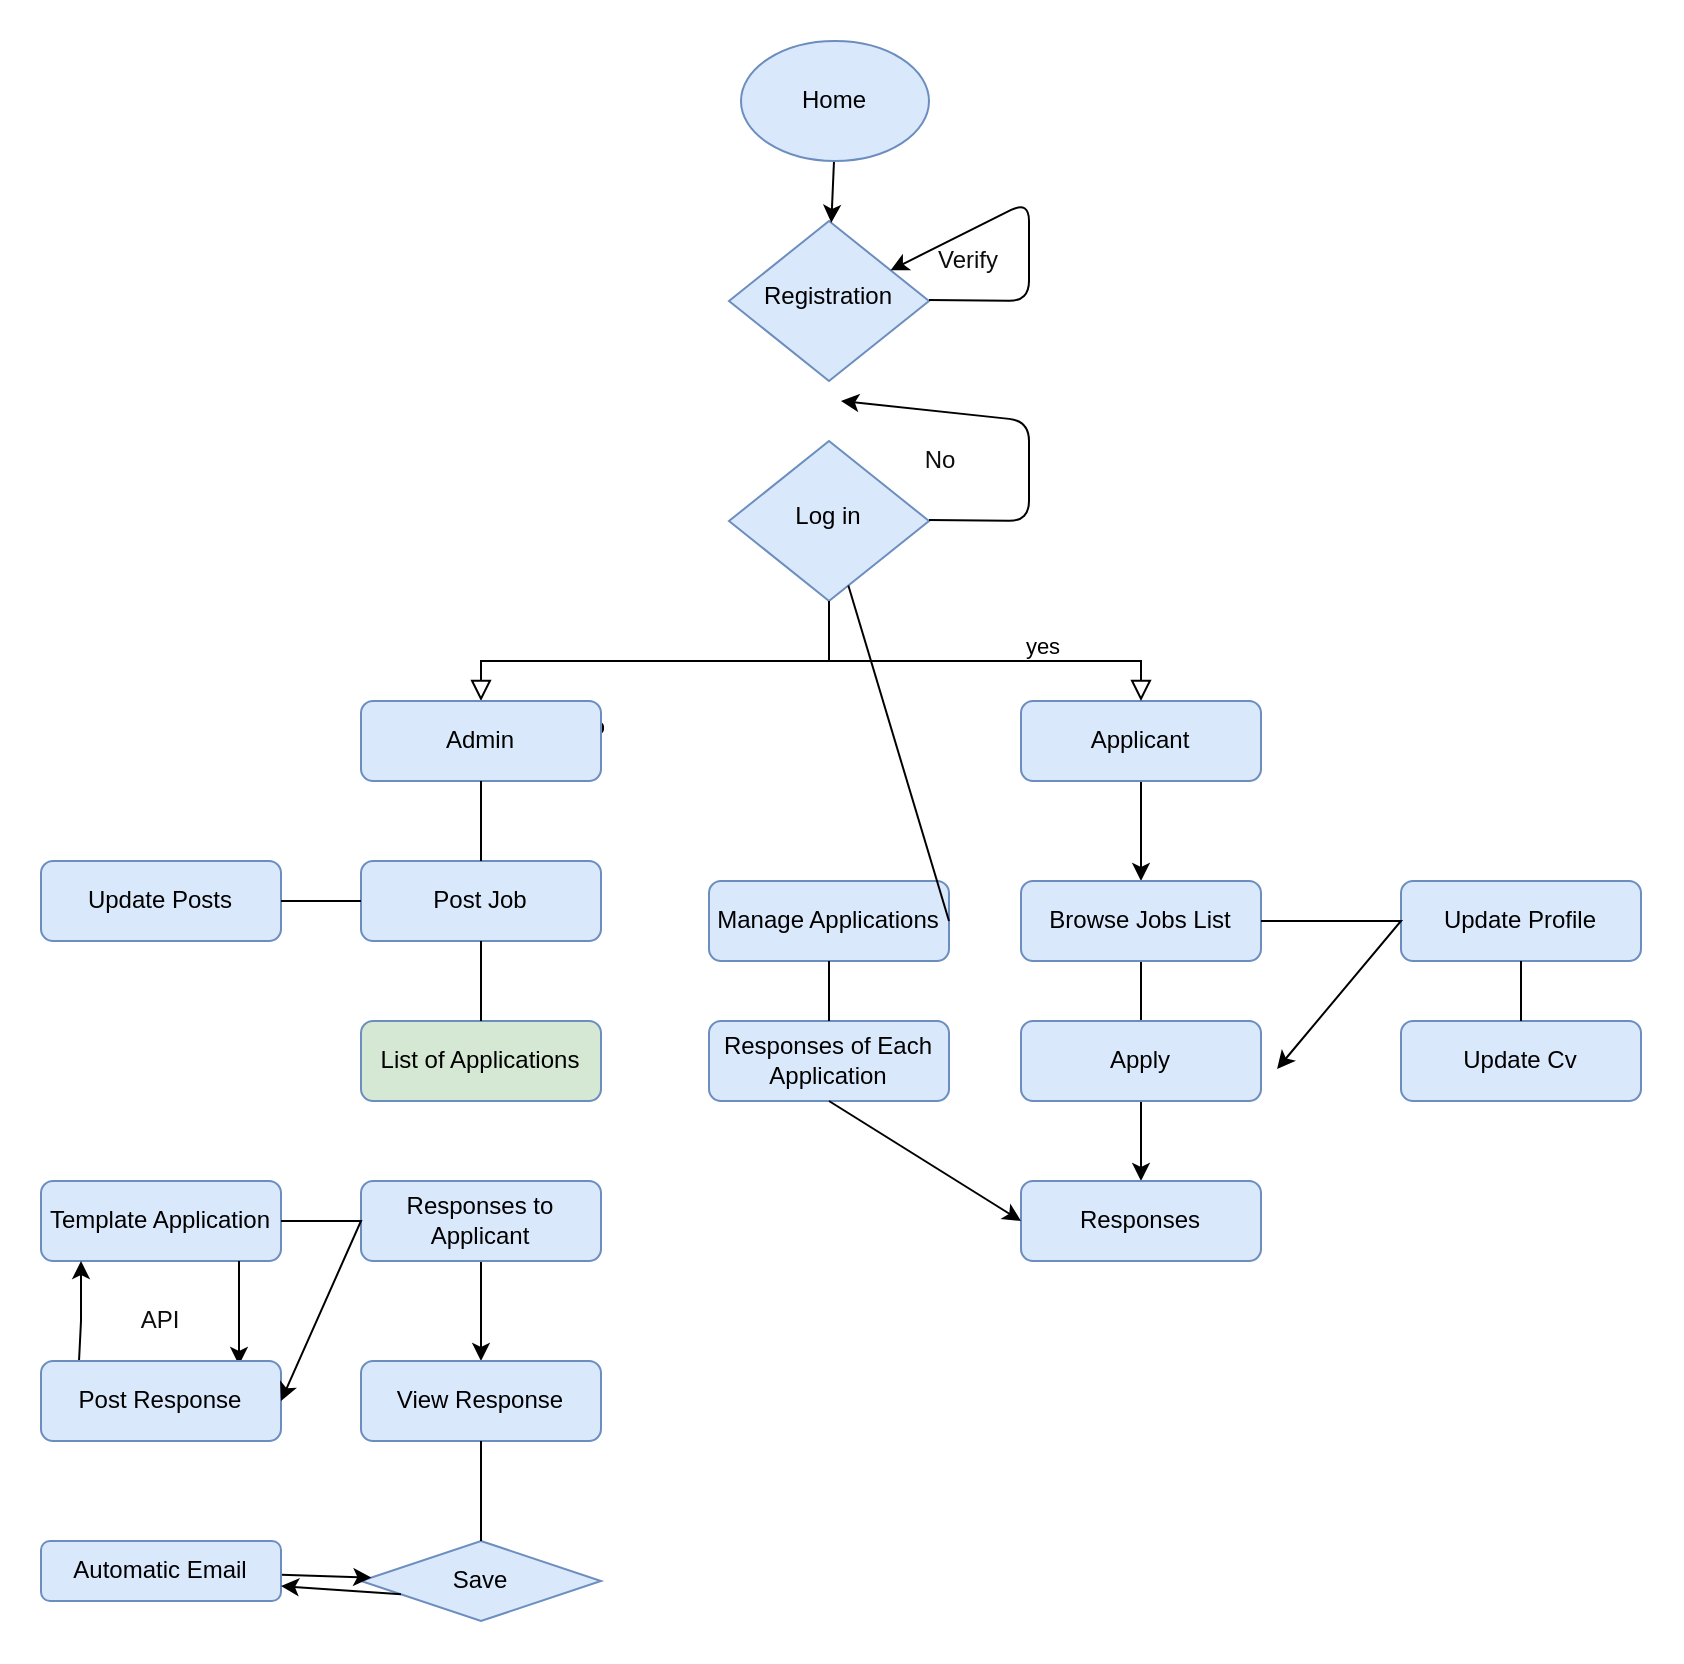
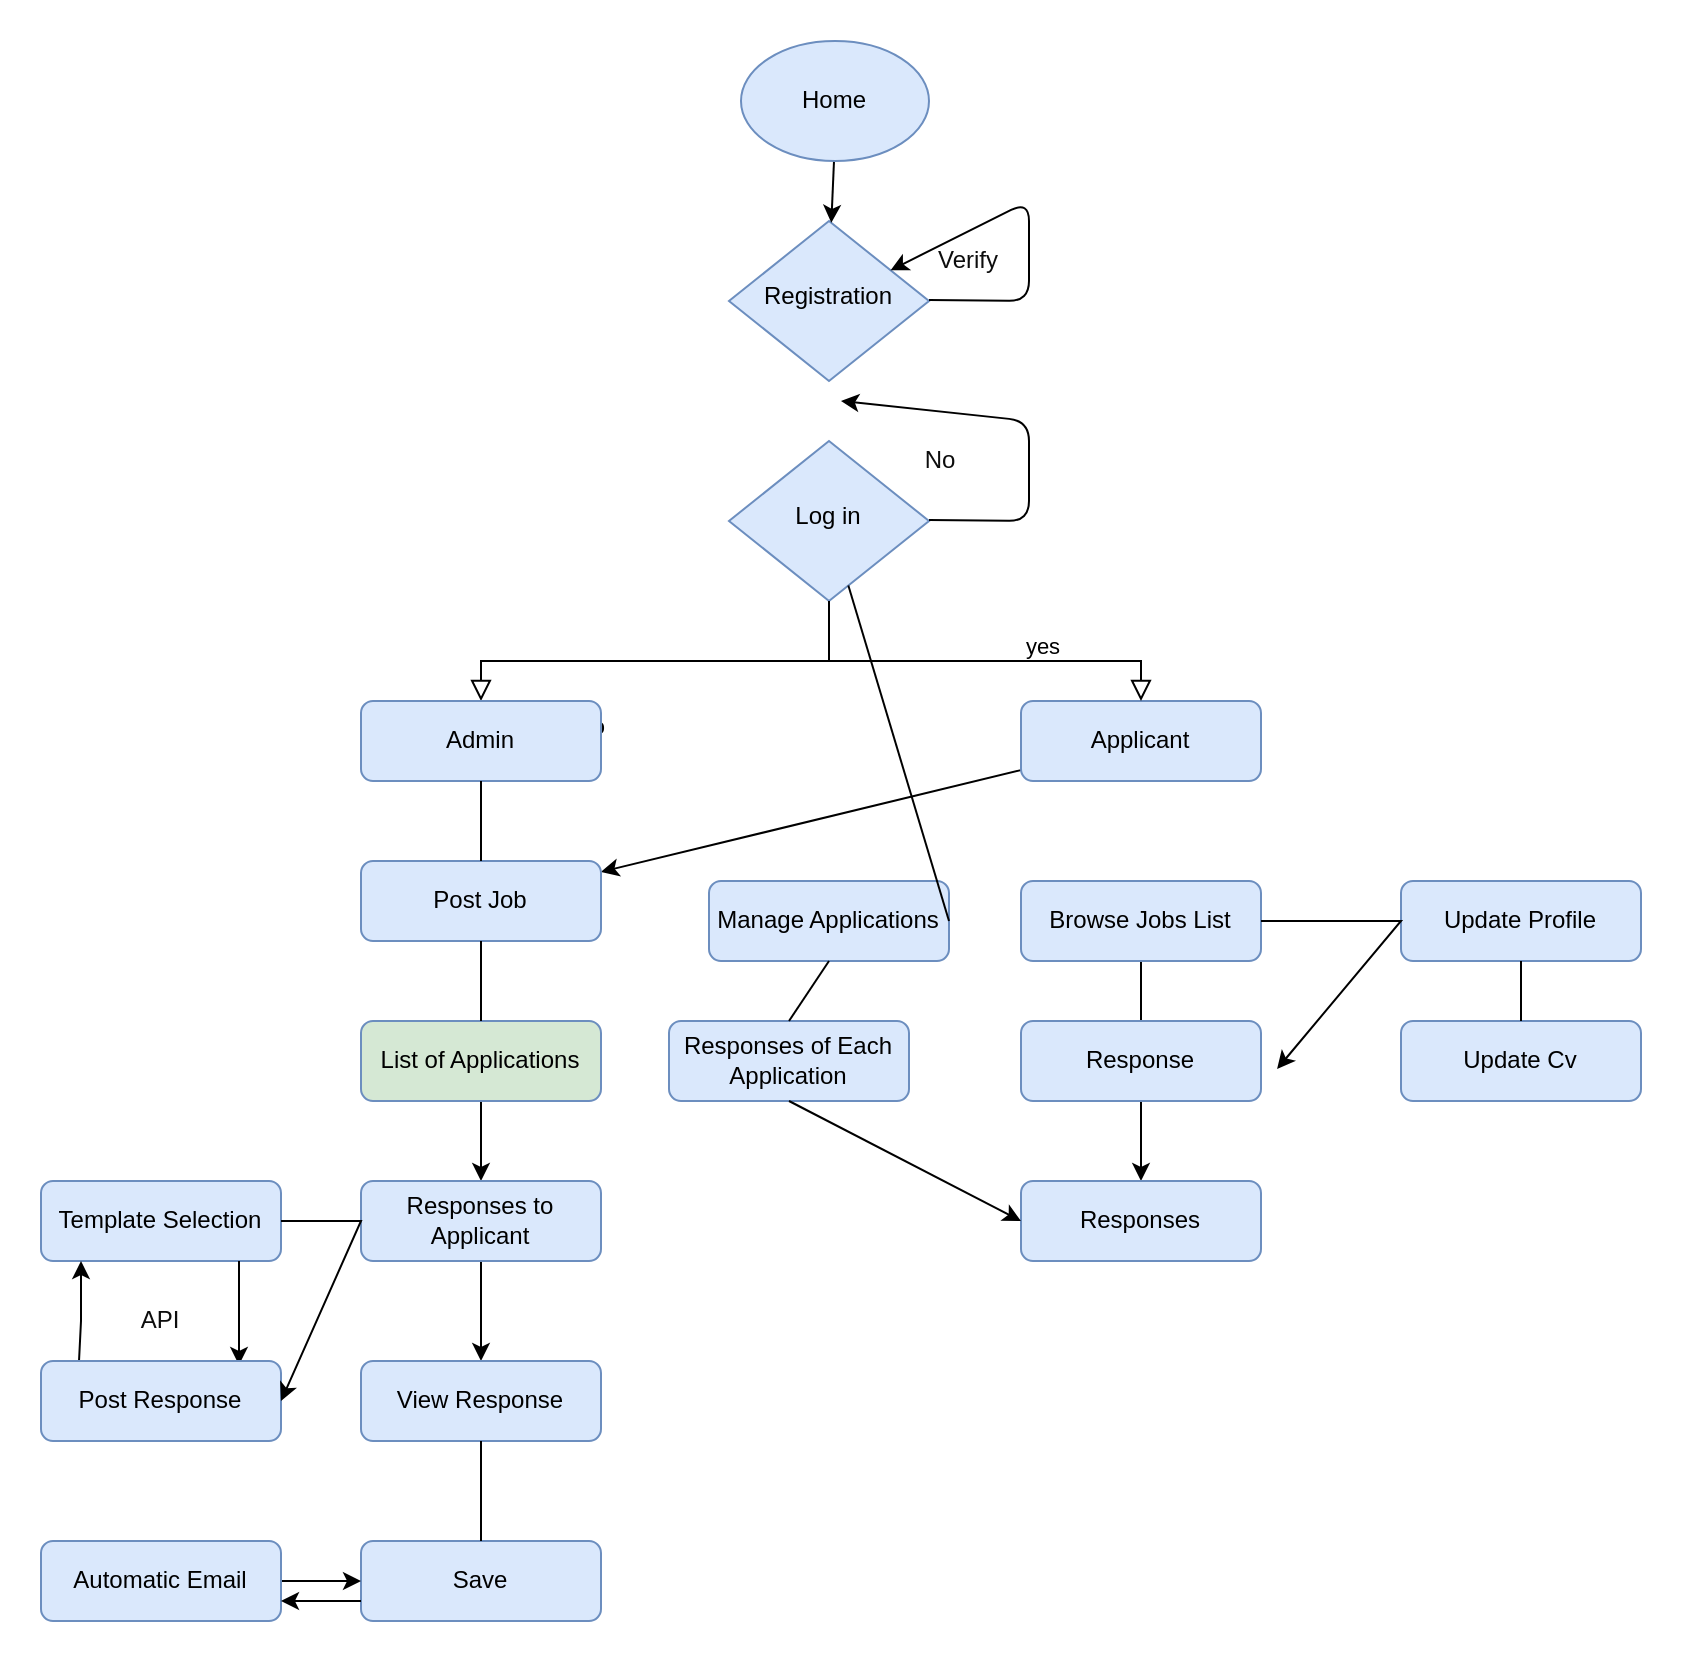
edge "Applicant" -> "Browse Jobs List": now "Applicant" -> "Post Job"
node "Update Posts": removed
edge "Update Posts" -- "Post Job": removed
node "Responses of Each Application": moved (829, 1061) -> (789, 1061)
node "Apply": label "Apply" -> "Response"
edge "List of Applications" -> "Responses to Applicant": added
node "Template Application": label "Template Application" -> "Template Selection"
node "Automatic Email": size 240x60 -> 240x80
node "Save": shape diamond -> rounded rectangle
